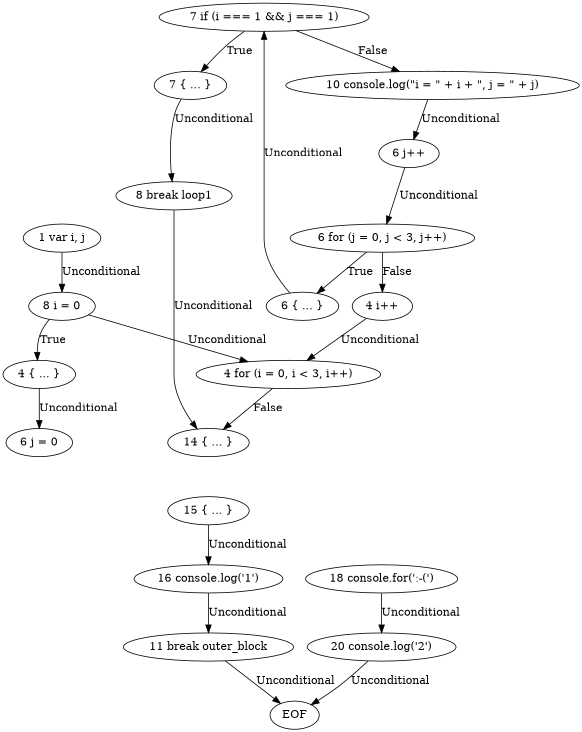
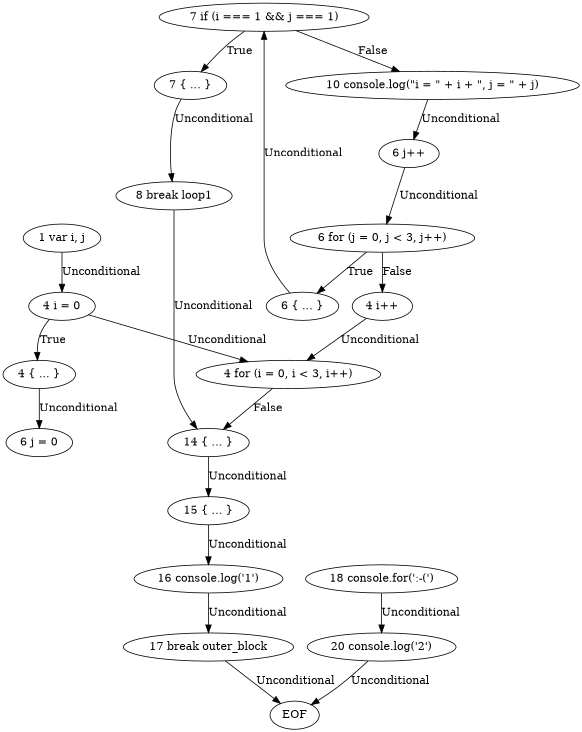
node "8 i = 0": label "8 i = 0" -> "4 i = 0"
edge "14 { ... }" -> "15 { ... }": added, label "Unconditional"
node "11 break outer_block": label "11 break outer_block" -> "17 break outer_block"
